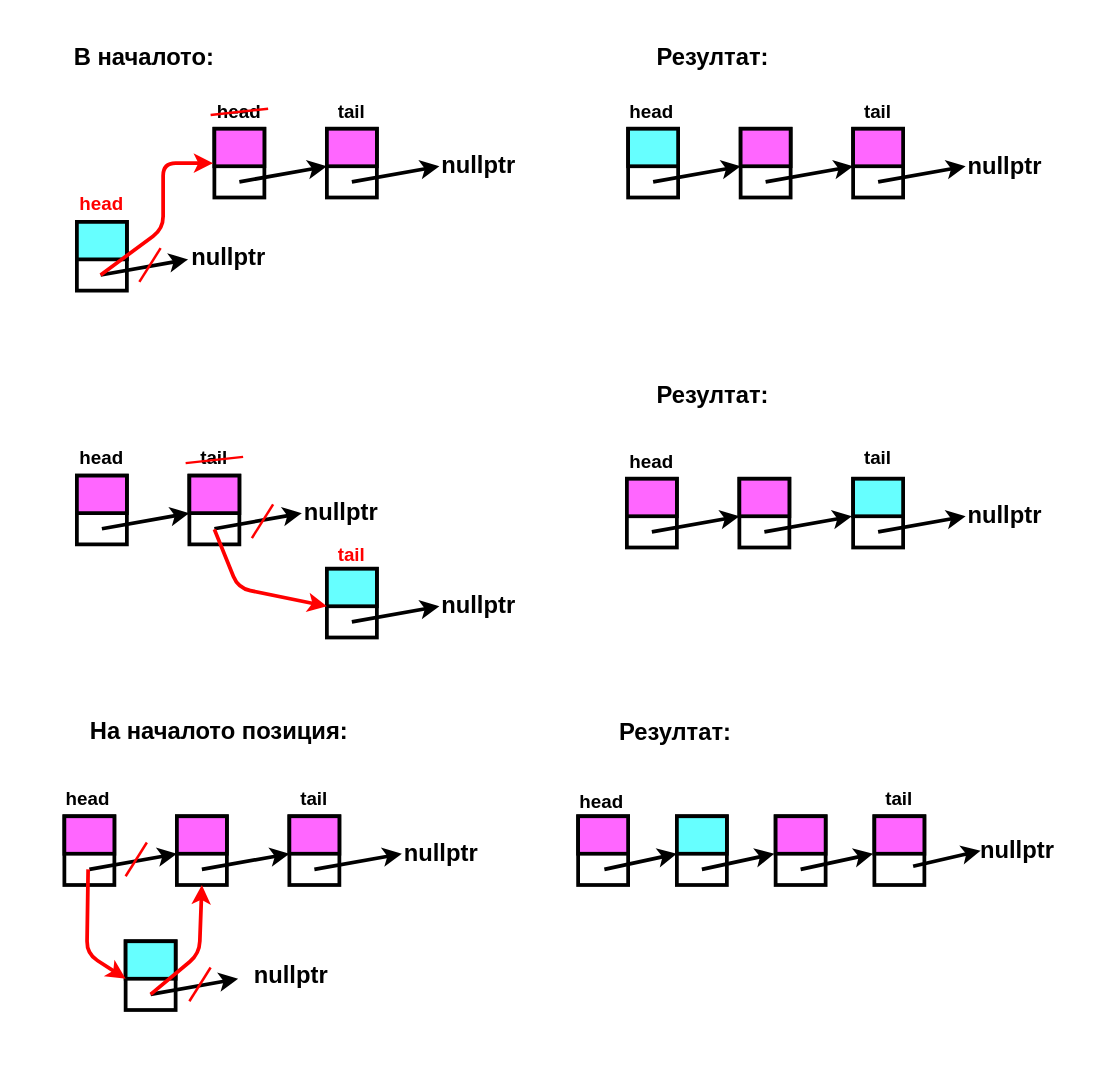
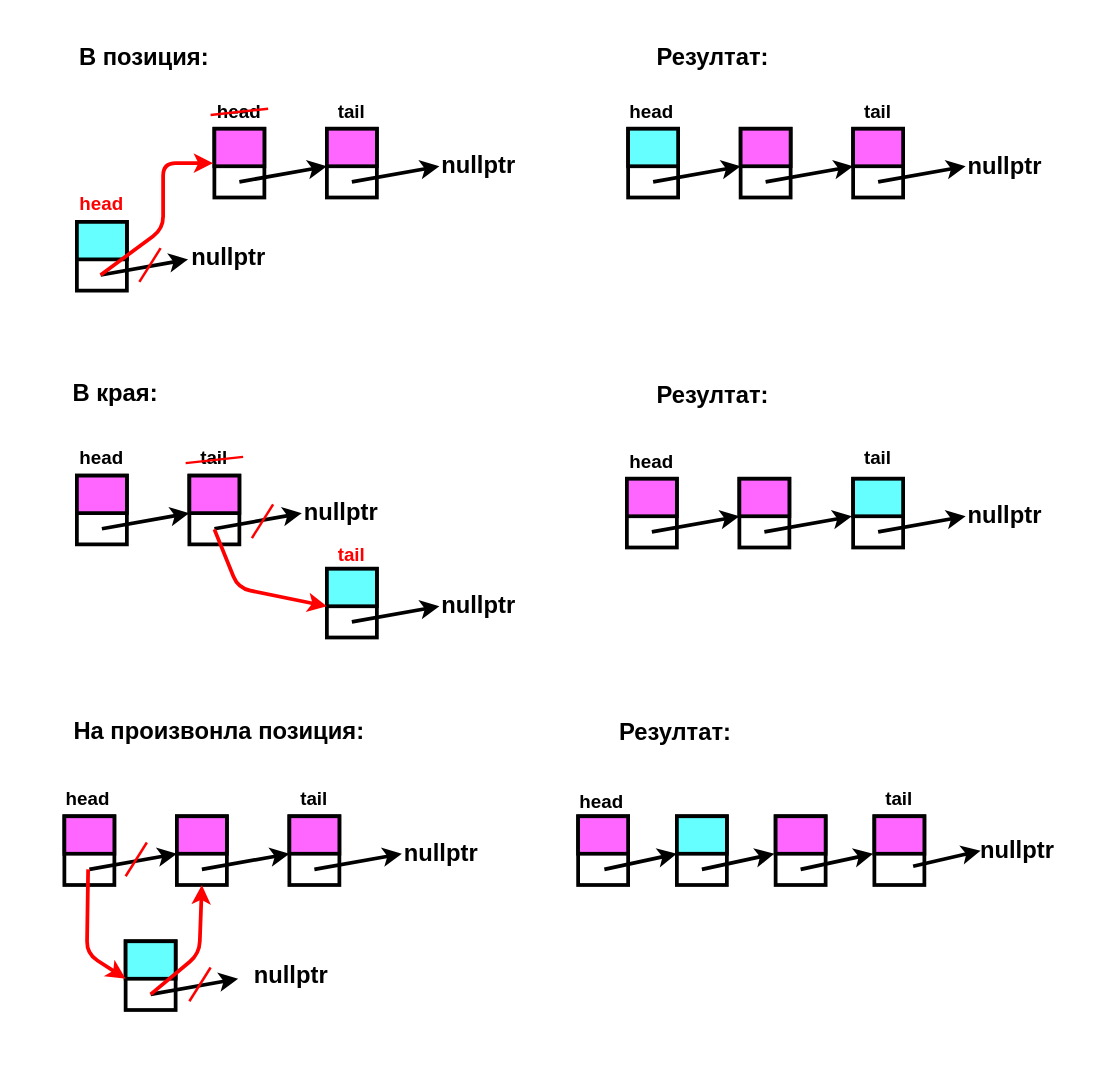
node "В началото:": label "В началото:" -> "В позиция:"
node "В края:": added
node "На началото позиция:": label "На началото позиция:" -> "На произвонла позиция:"
